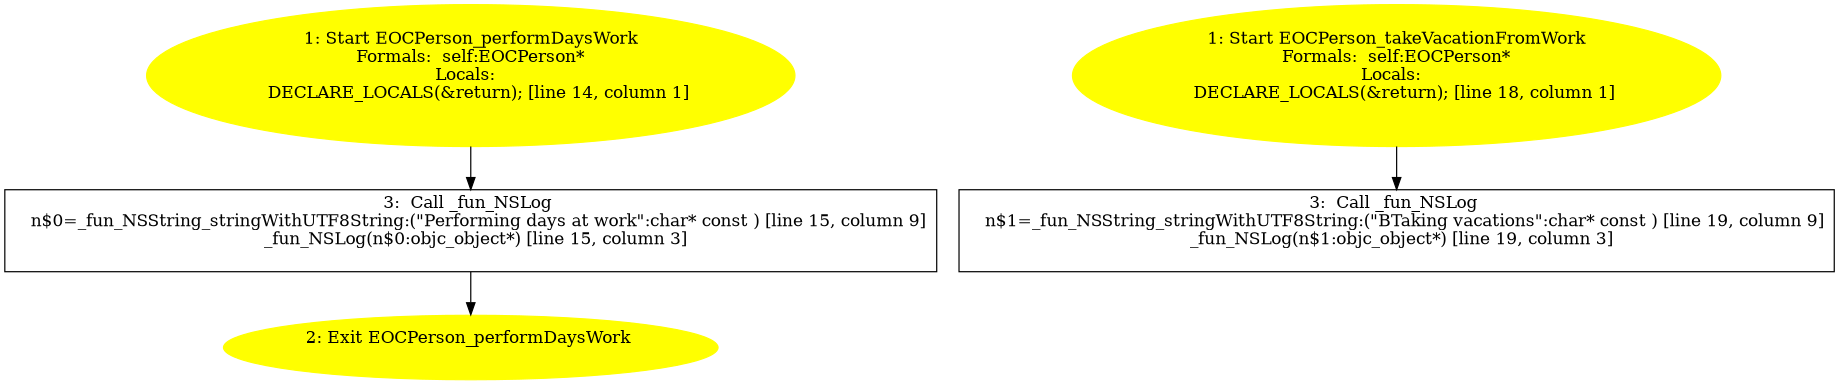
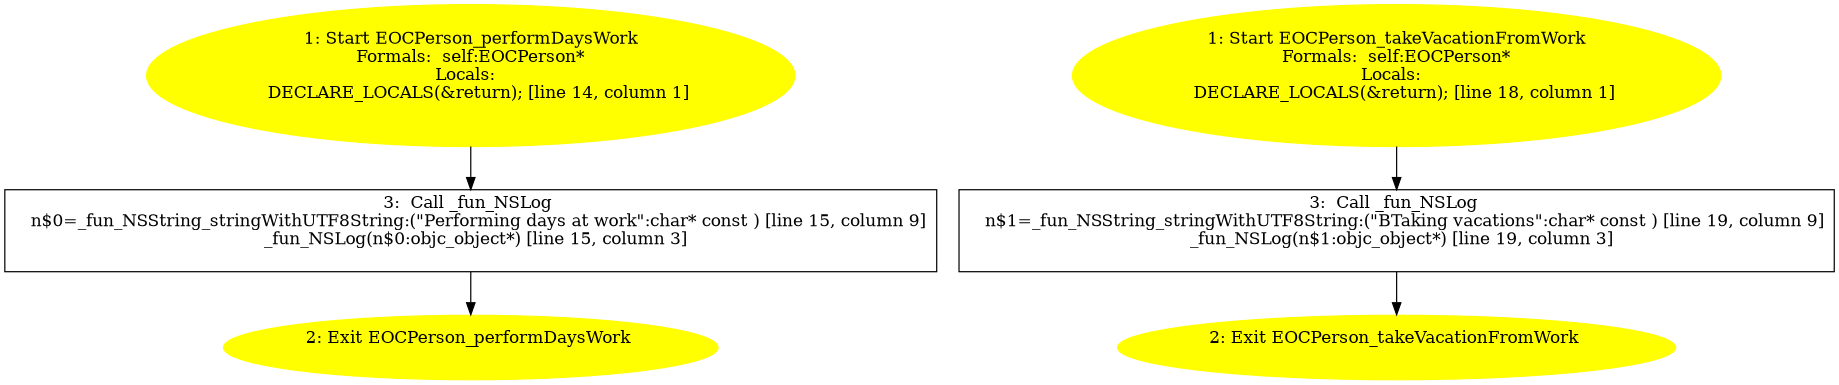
node "2: Exit EOCPerson_takeVacationFromWork": added
